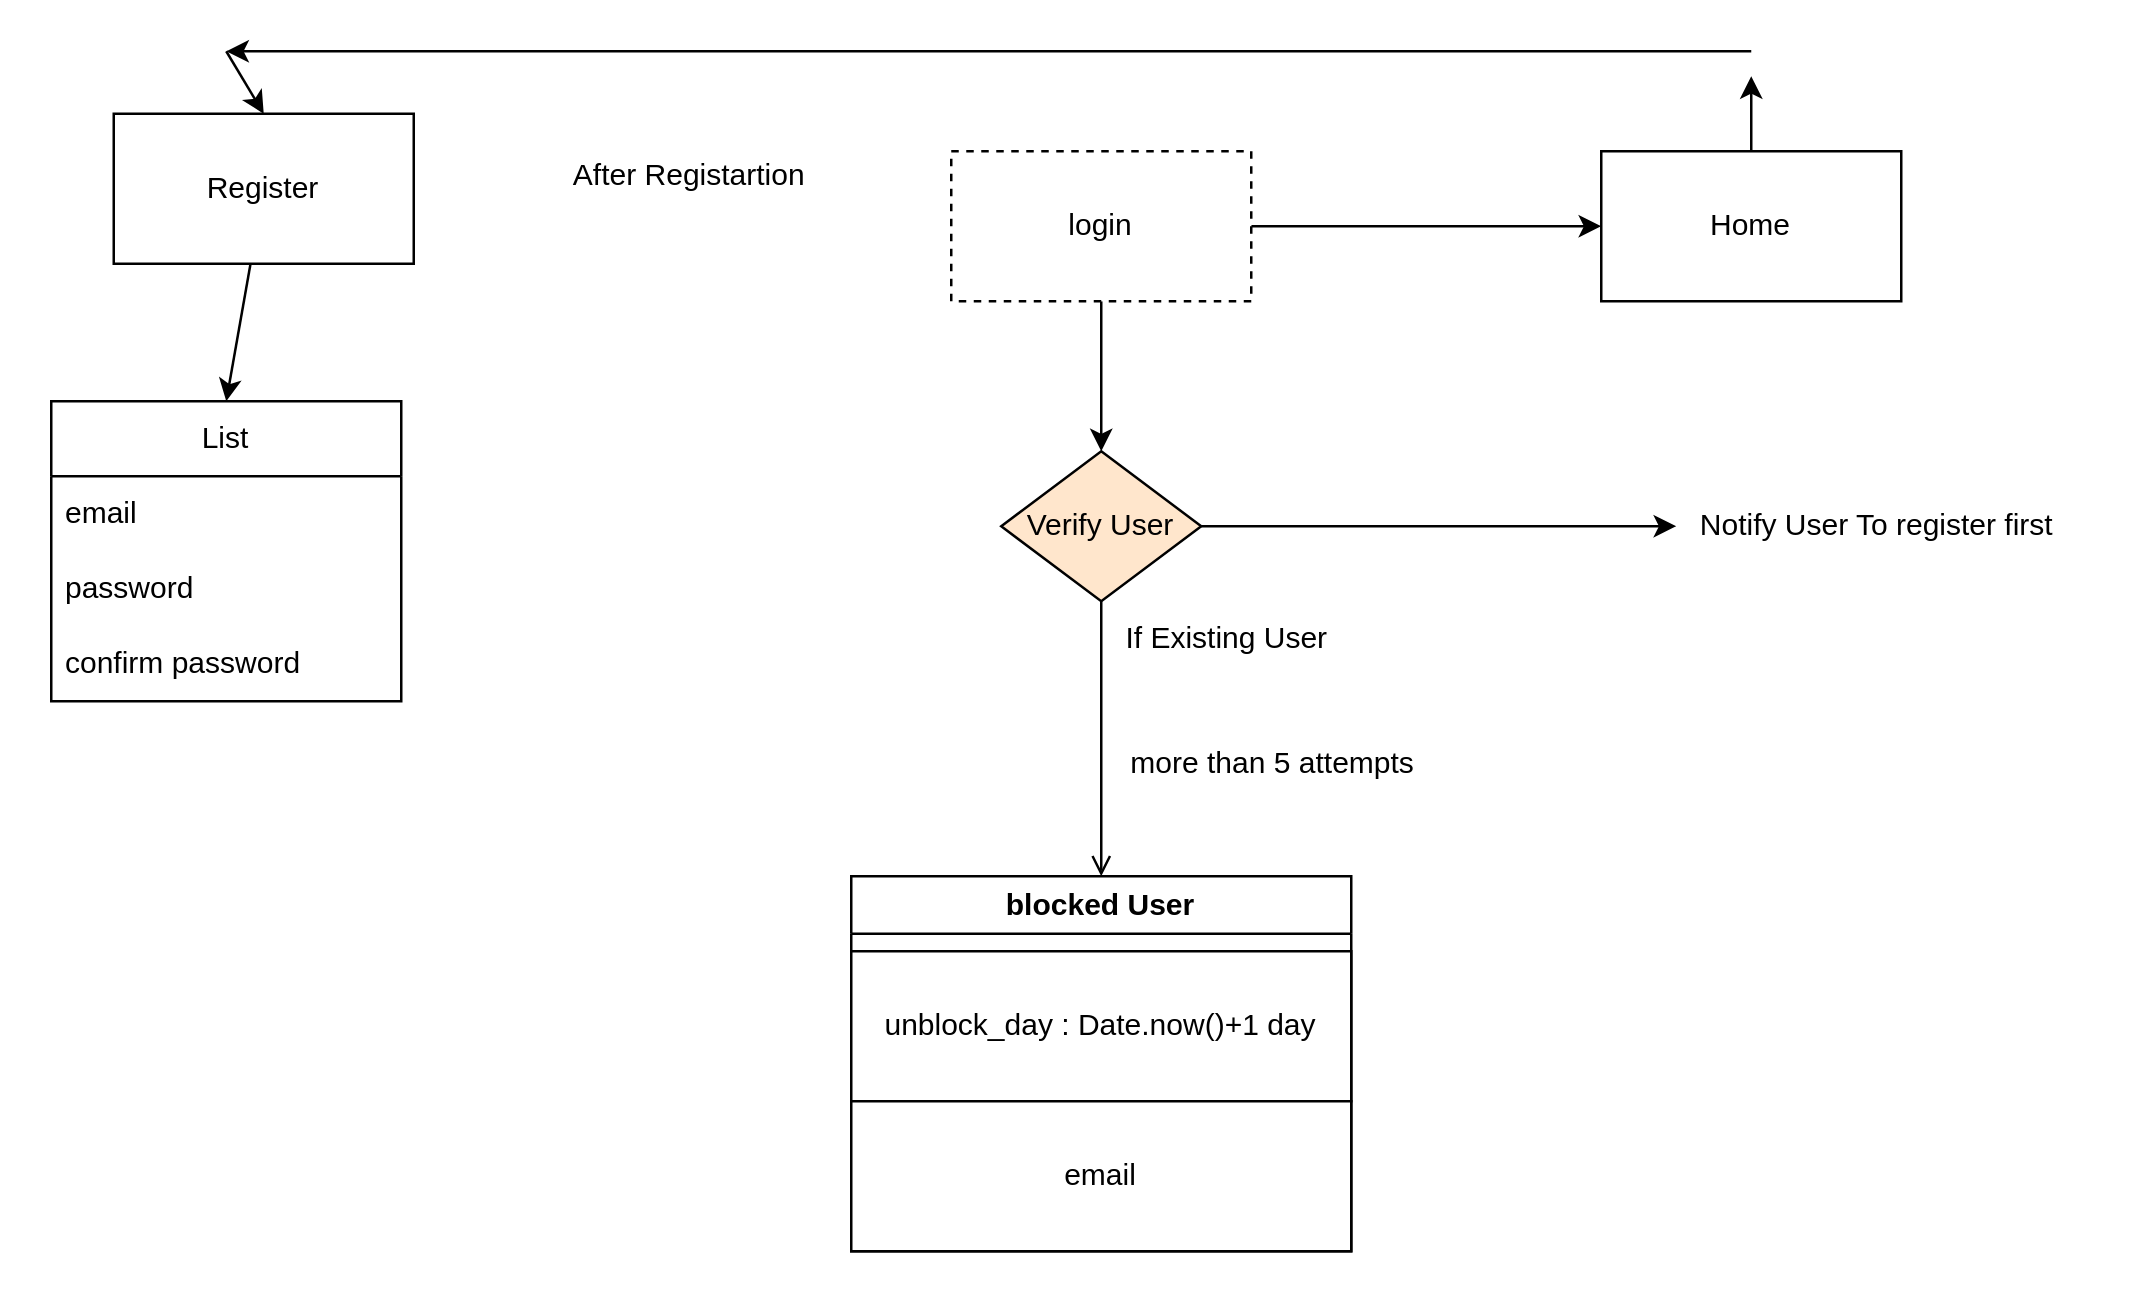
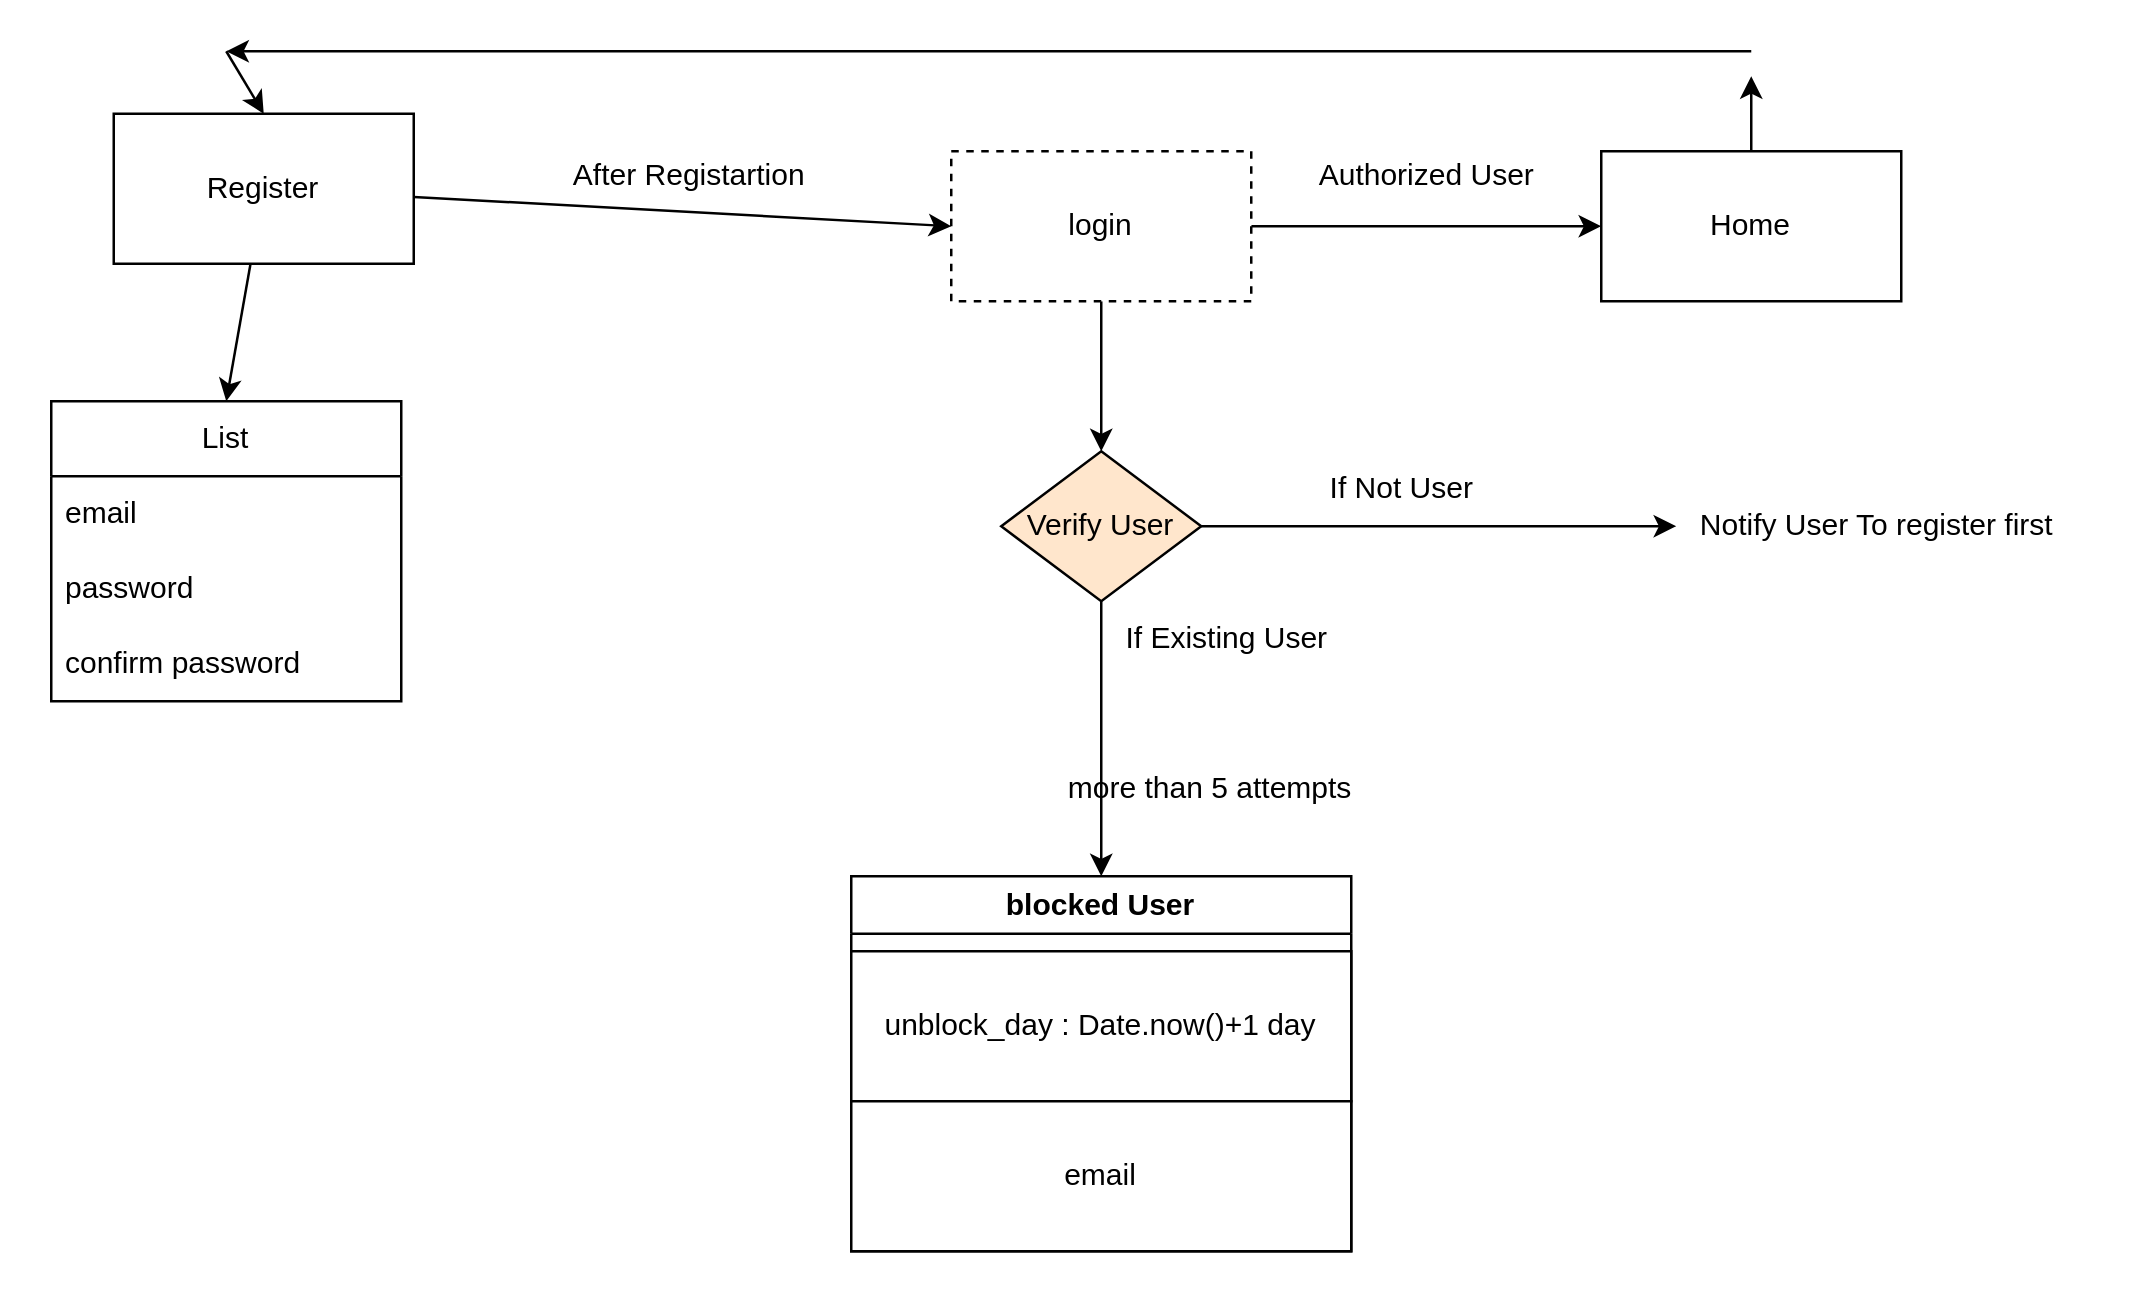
node "Authorized User": added
edge "Register" -> "login": added
node "If Not User": added
node "more than 5 attempts": moved (1276, 764) -> (1214, 789)
edge "Verify User" -> "blocked User": arrowhead open -> classic
